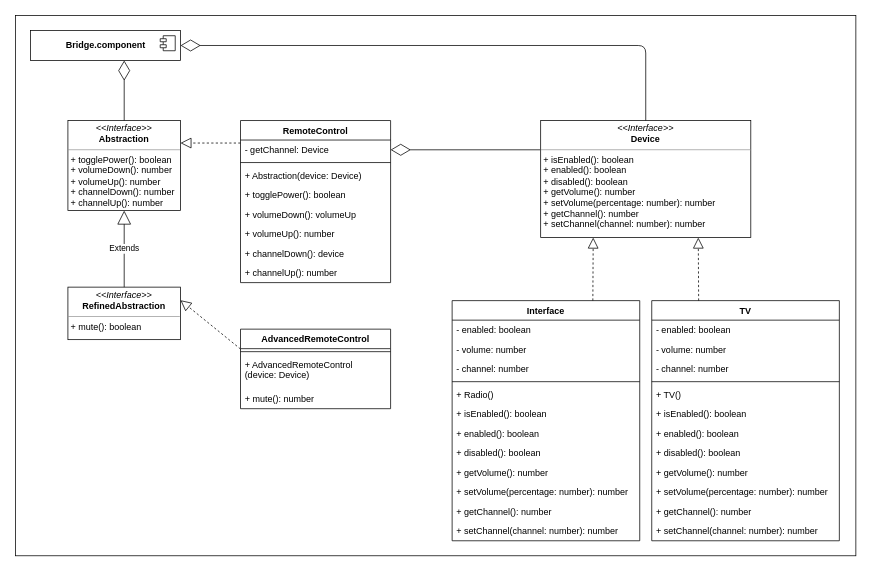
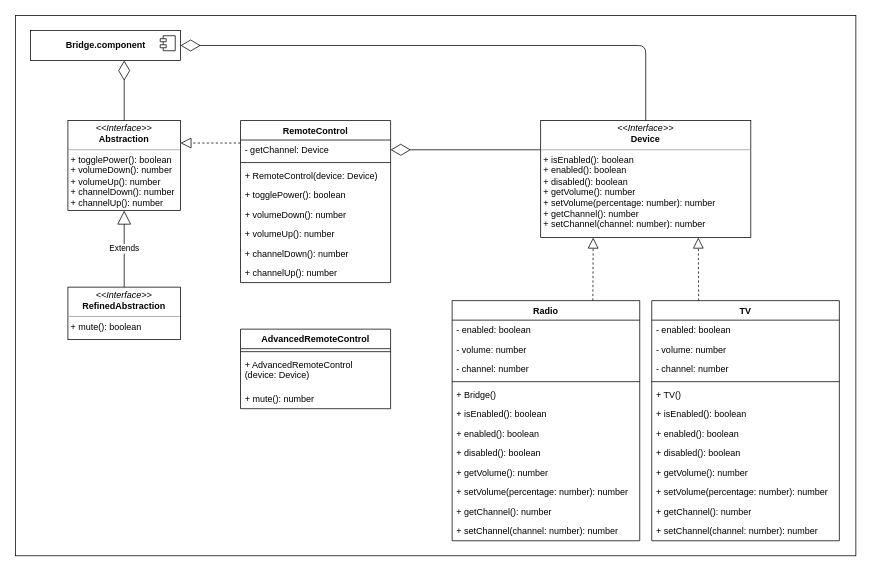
node "+ Abstraction(device: Device)": label "+ Abstraction(device: Device)" -> "+ RemoteControl(device: Device)"
node "+ volumeDown(): volumeUp": label "+ volumeDown(): volumeUp" -> "+ volumeDown(): number"
node "+ channelDown(): device": label "+ channelDown(): device" -> "+ channelDown(): number"
node "Interface": label "Interface" -> "Radio"
edge "AdvancedRemoteControl" -> "<<Interface>> RefinedAbstraction + mute(): boolean": removed
node "+ Radio()": label "+ Radio()" -> "+ Bridge()"
